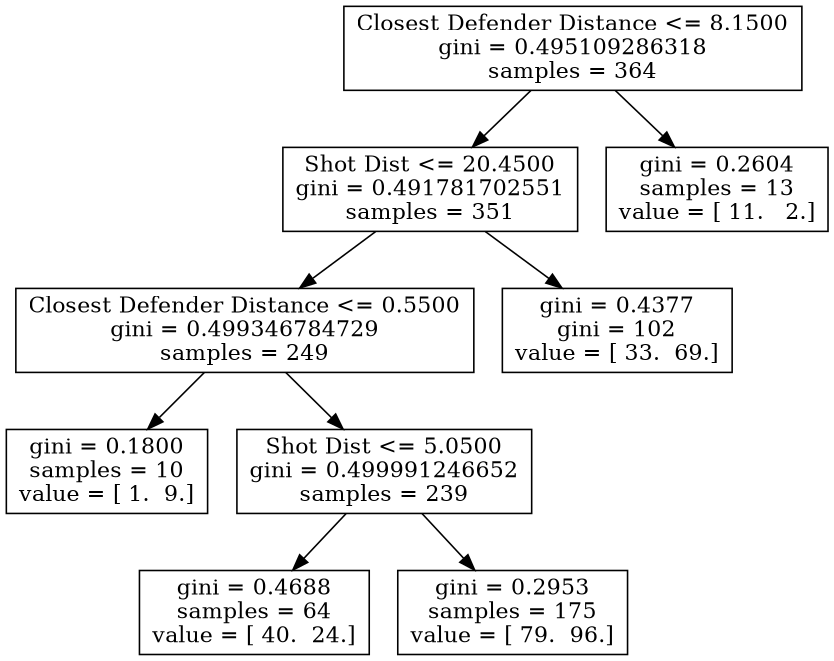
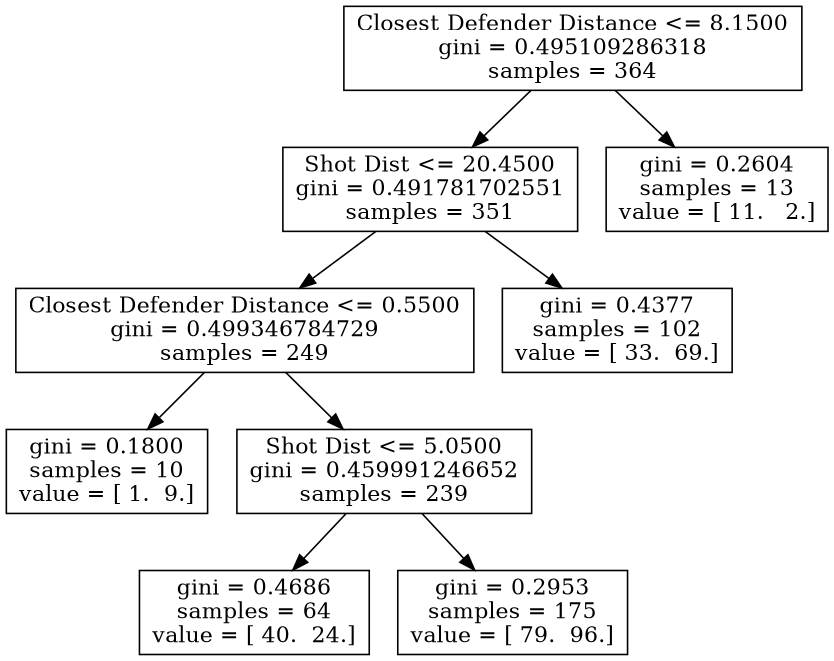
node "gini = 0.4377 gini = 102 value = [ 33.  69.]": label "gini = 0.4377 gini = 102 value = [ 33.  69.]" -> "gini = 0.4377 samples = 102 value = [ 33.  69.]"
node "Shot Dist <= 5.0500 gini = 0.499991246652 samples = 239": label "Shot Dist <= 5.0500 gini = 0.499991246652 samples = 239" -> "Shot Dist <= 5.0500 gini = 0.459991246652 samples = 239"
node "gini = 0.4688 samples = 64 value = [ 40.  24.]": label "gini = 0.4688 samples = 64 value = [ 40.  24.]" -> "gini = 0.4686 samples = 64 value = [ 40.  24.]"
